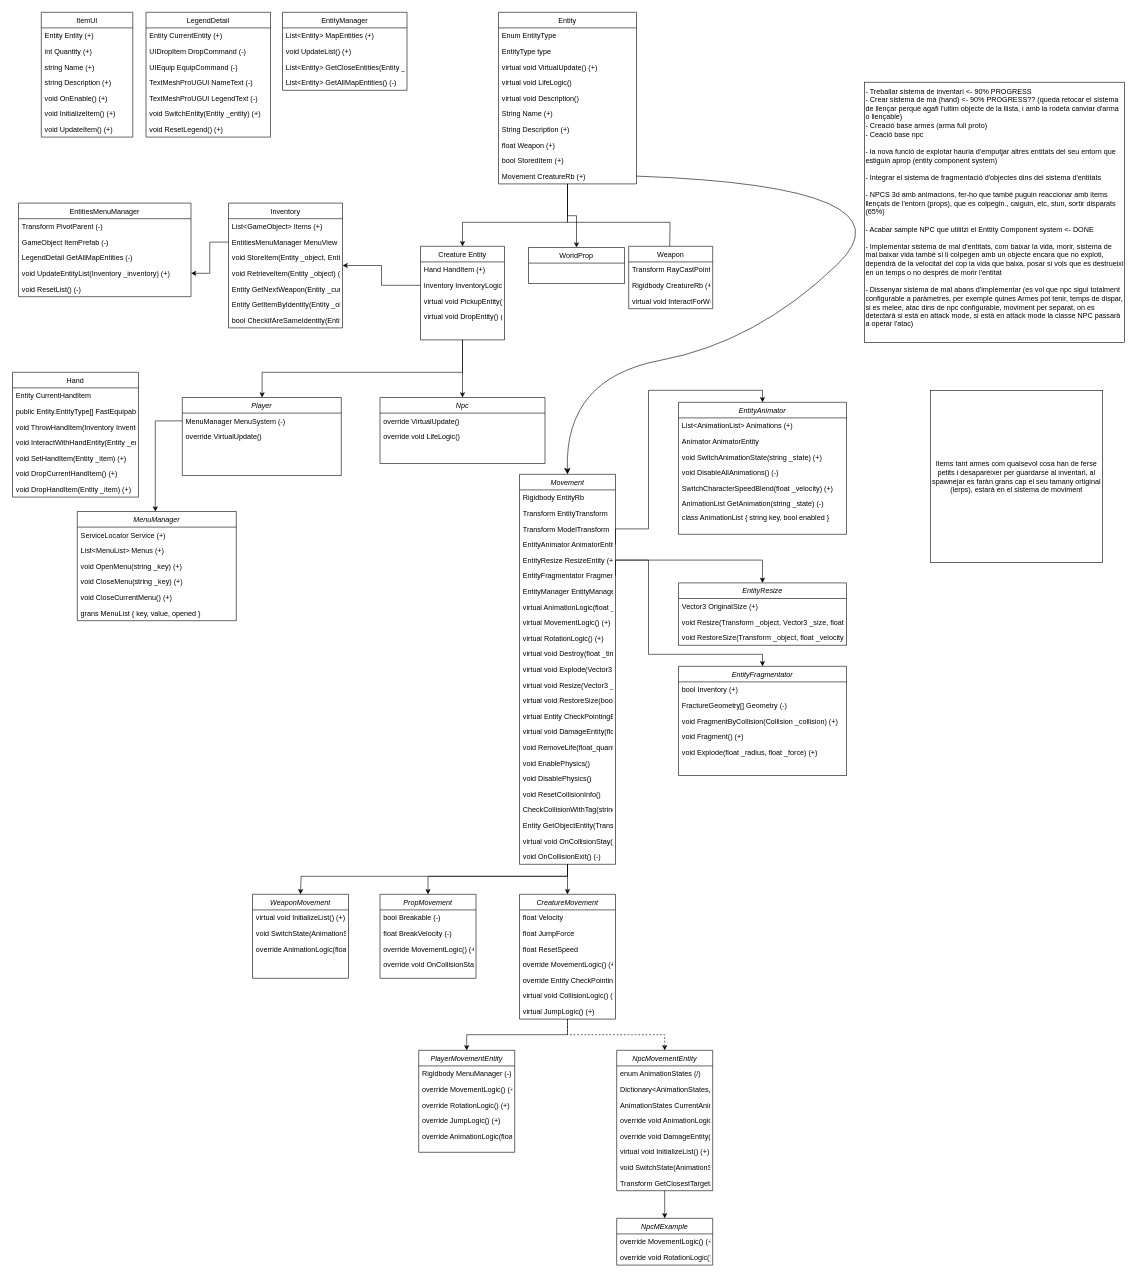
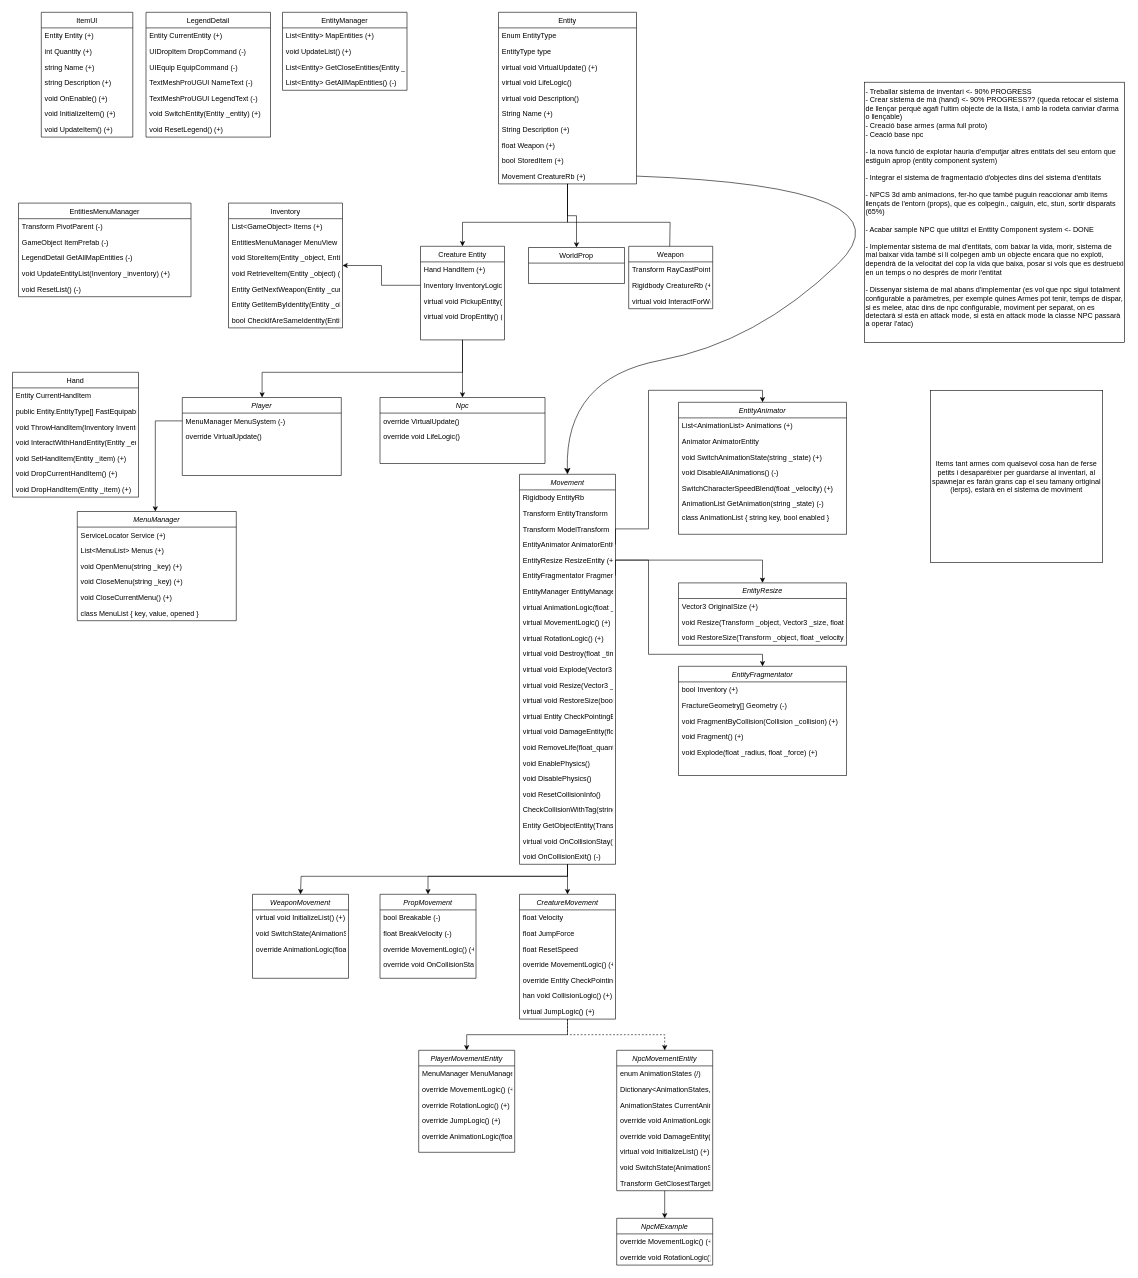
edge "EntitiesMenuManager MenuView" -> "void UpdateEntityList(Inventory _inventory) (+)": removed
node "grans MenuList { key, value, opened }": label "grans MenuList { key, value, opened }" -> "class MenuList { key, value, opened }"
node "virtual void CollisionLogic() (+)": label "virtual void CollisionLogic() (+)" -> "han void CollisionLogic() (+)"
node "Rigidbody MenuManager (-)": label "Rigidbody MenuManager (-)" -> "MenuManager MenuManager (-)"
